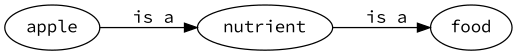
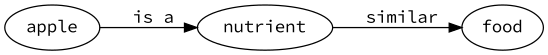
edge "nutrient" -> "food": label " is a" -> " similar"
